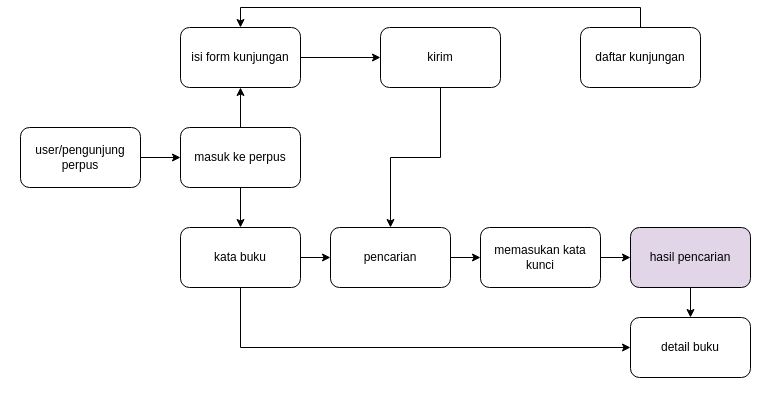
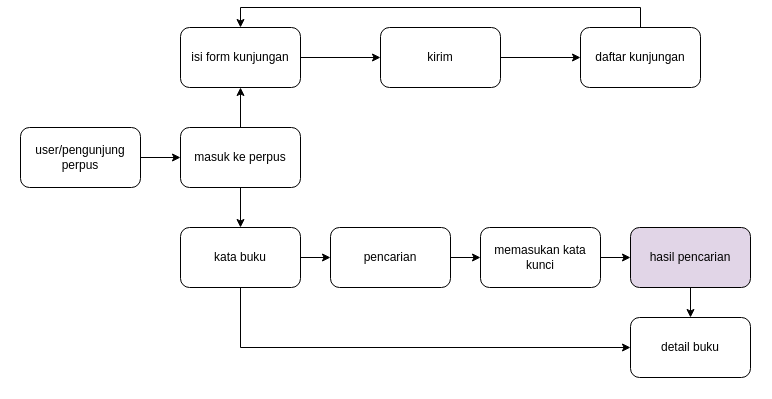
edge "kirim" -> "pencarian": now "kirim" -> "daftar kunjungan"
